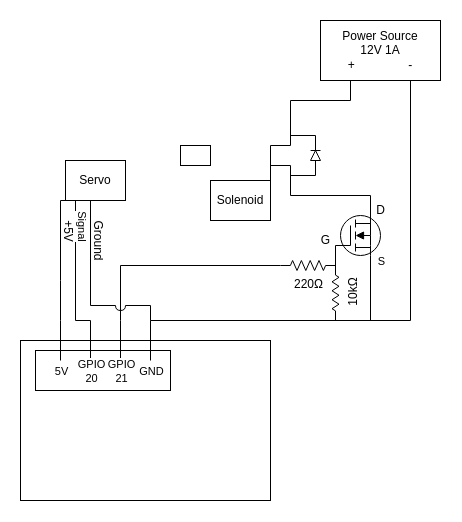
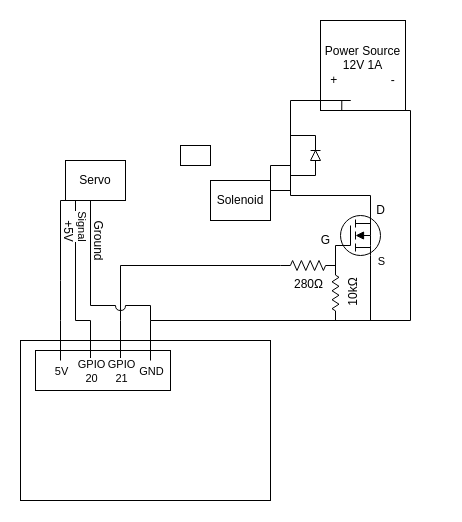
node "Power Source 12V 1A + -": size 120x60 -> 85x90
node "220Ω": label "220Ω" -> "280Ω"
